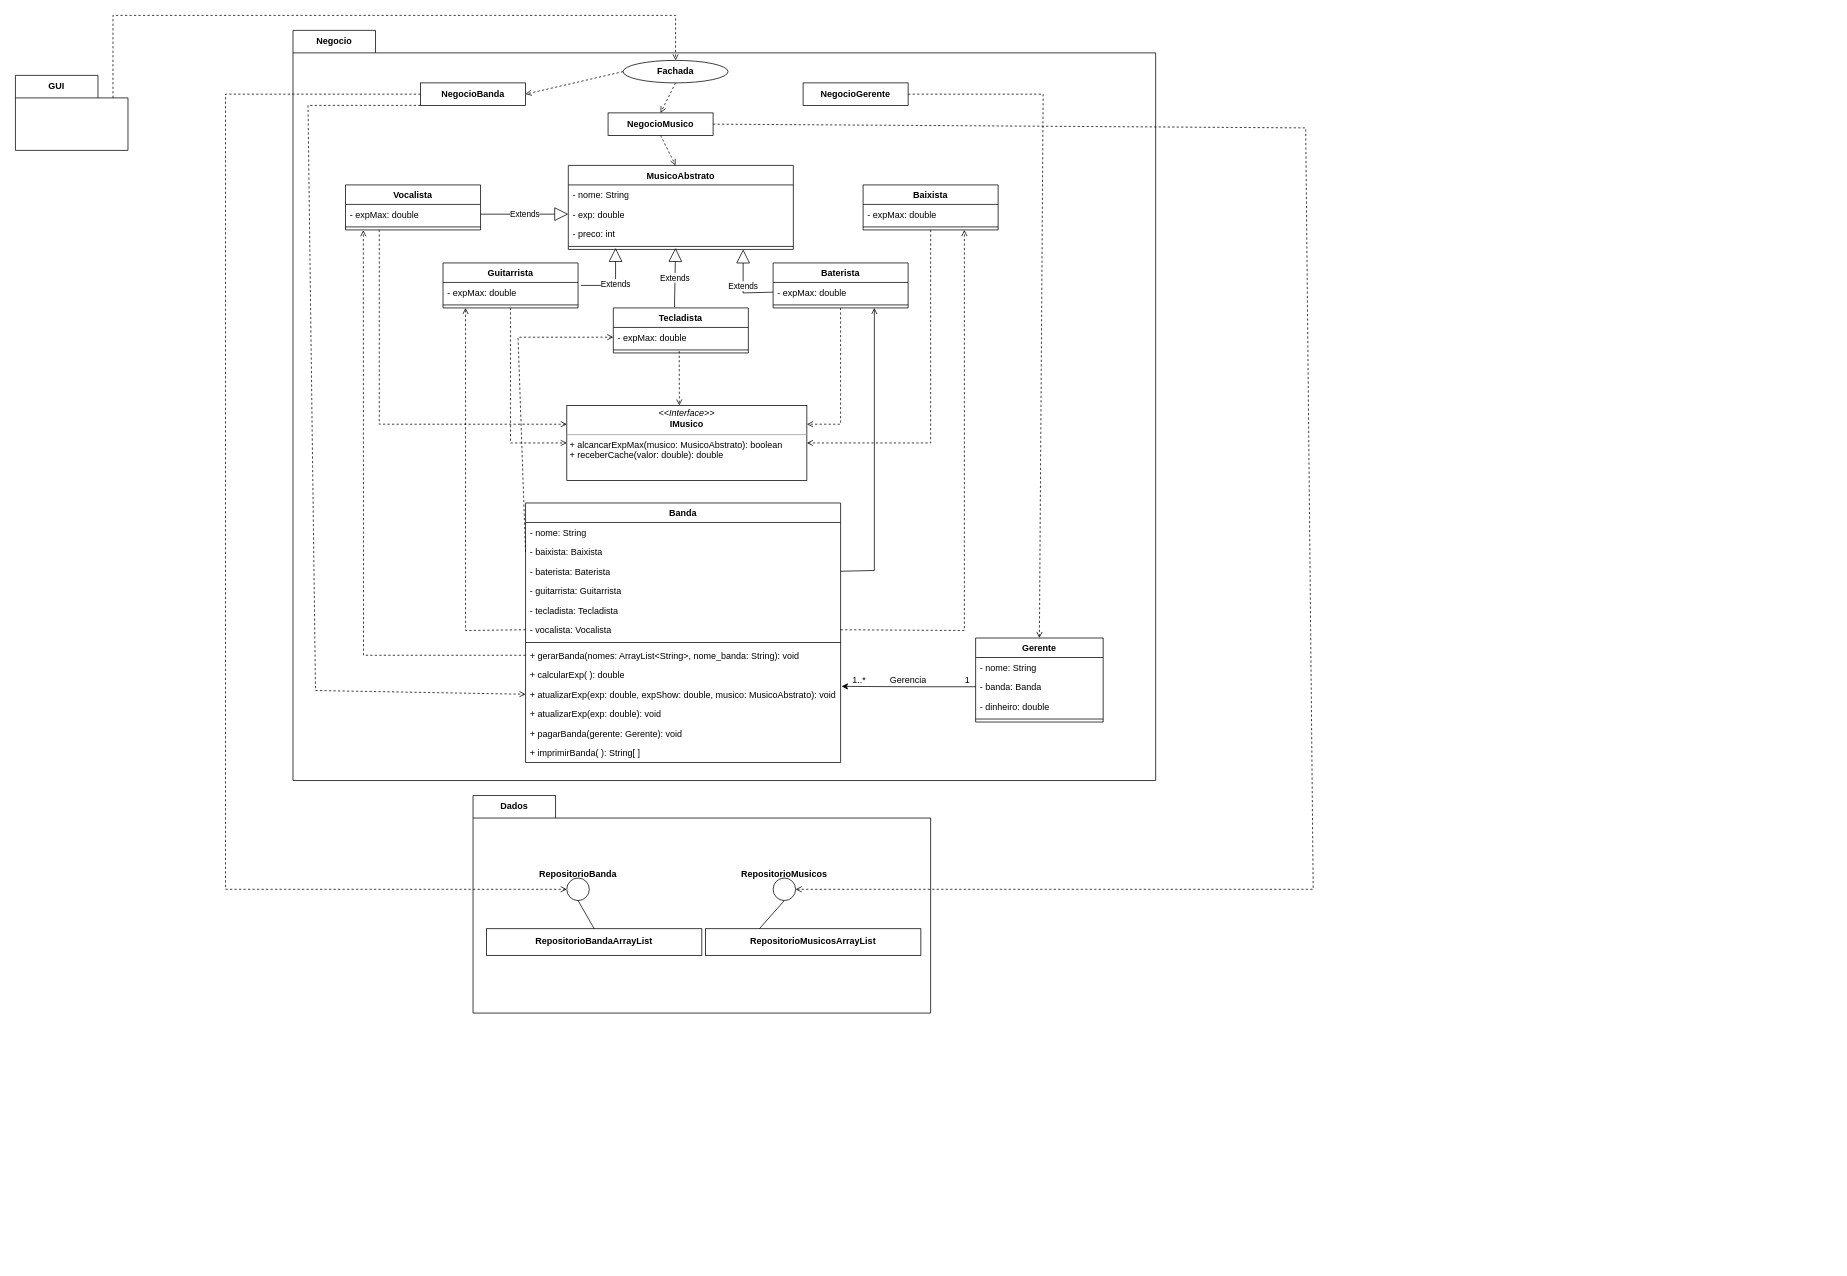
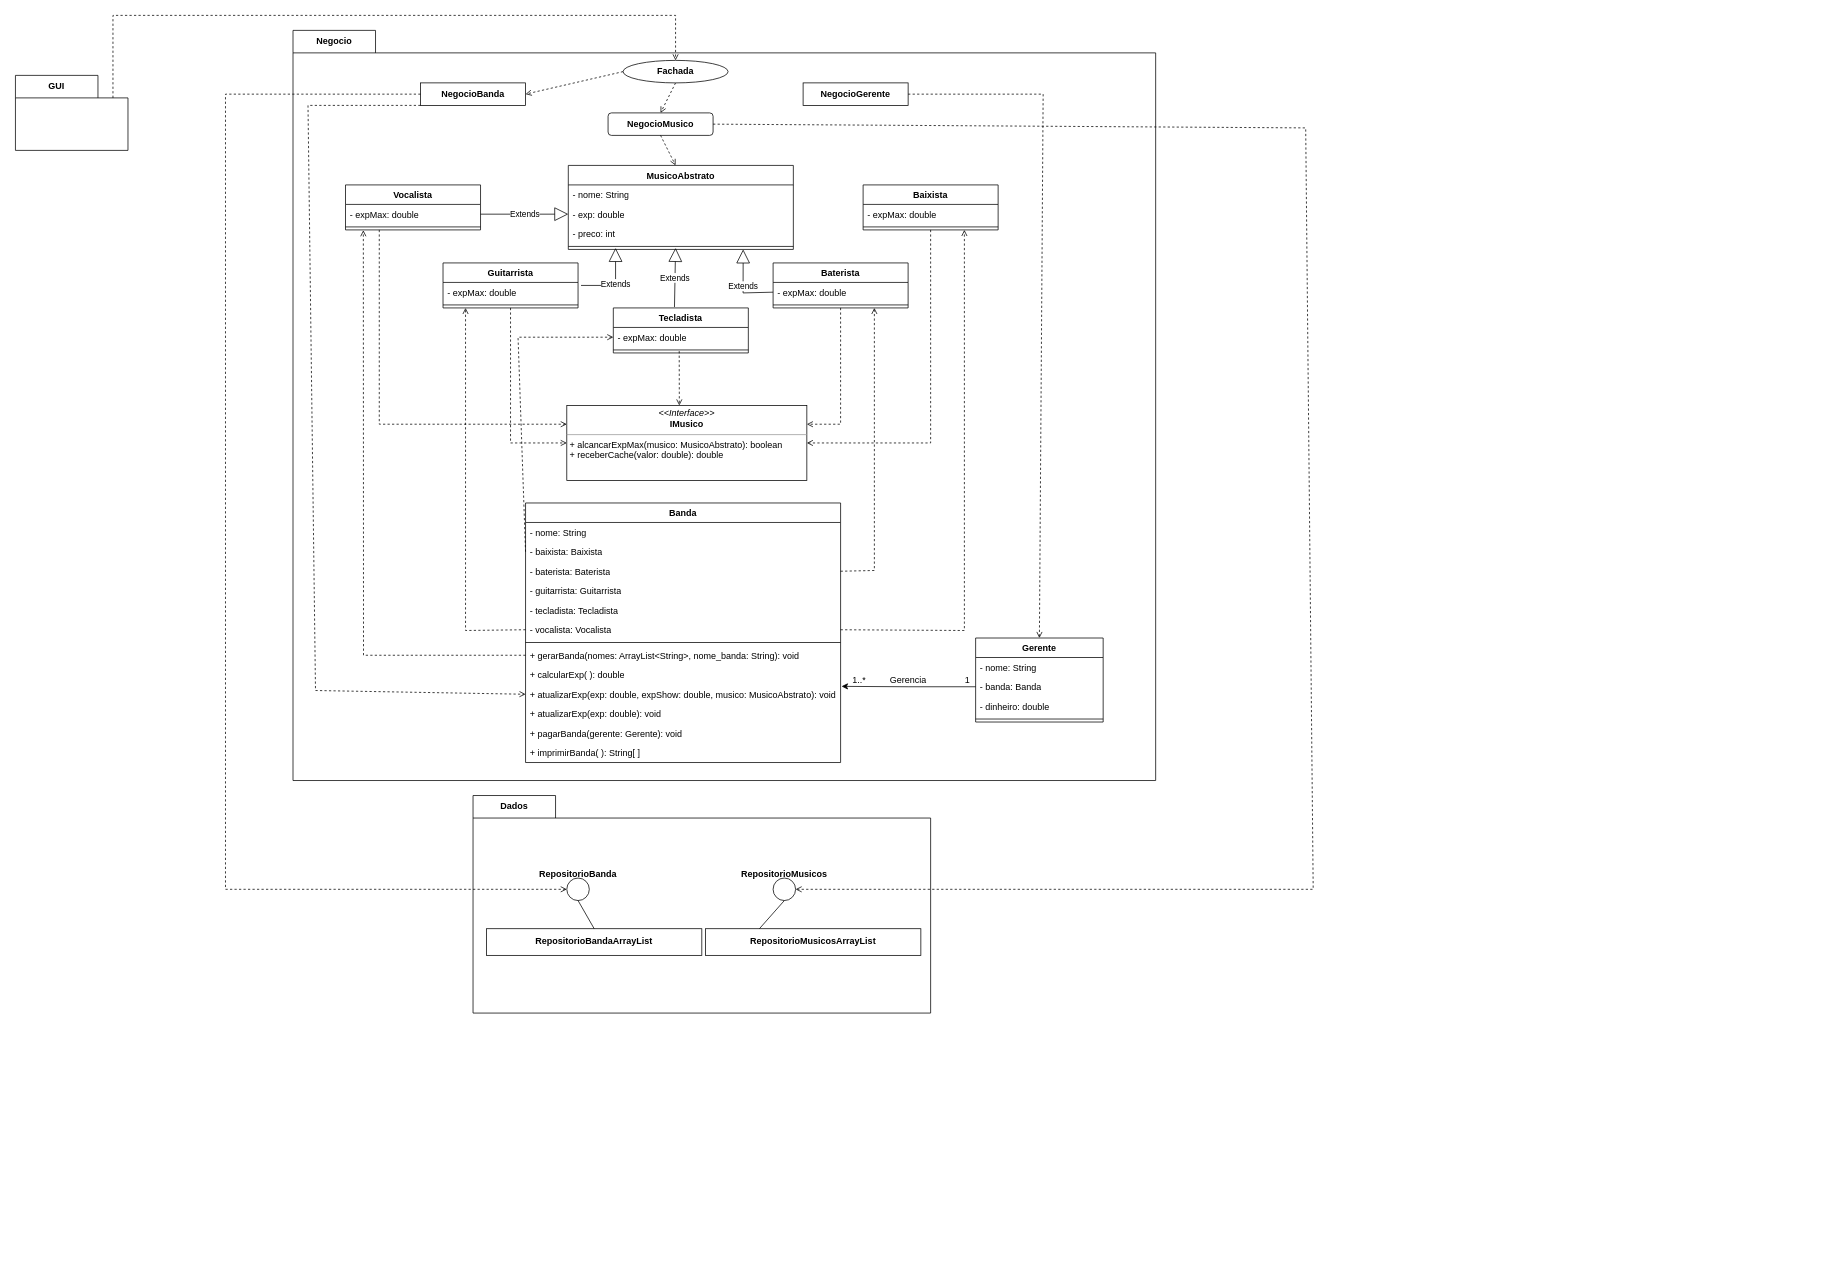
node "NegocioMusico": shape rectangle -> rounded rectangle
edge "- baterista: Baterista" -> "Baterista": style solid -> dashed
